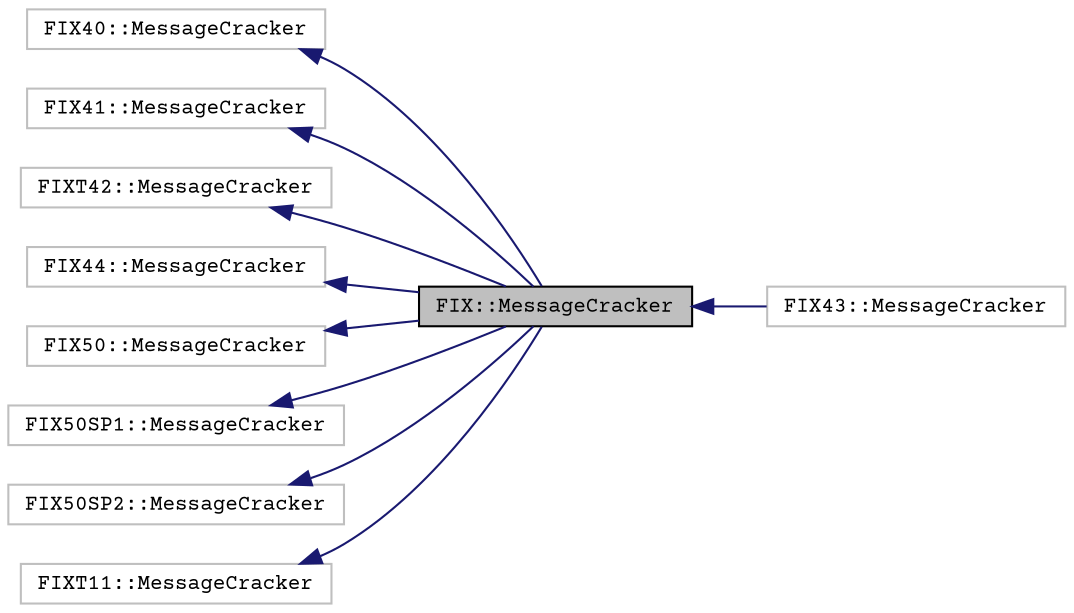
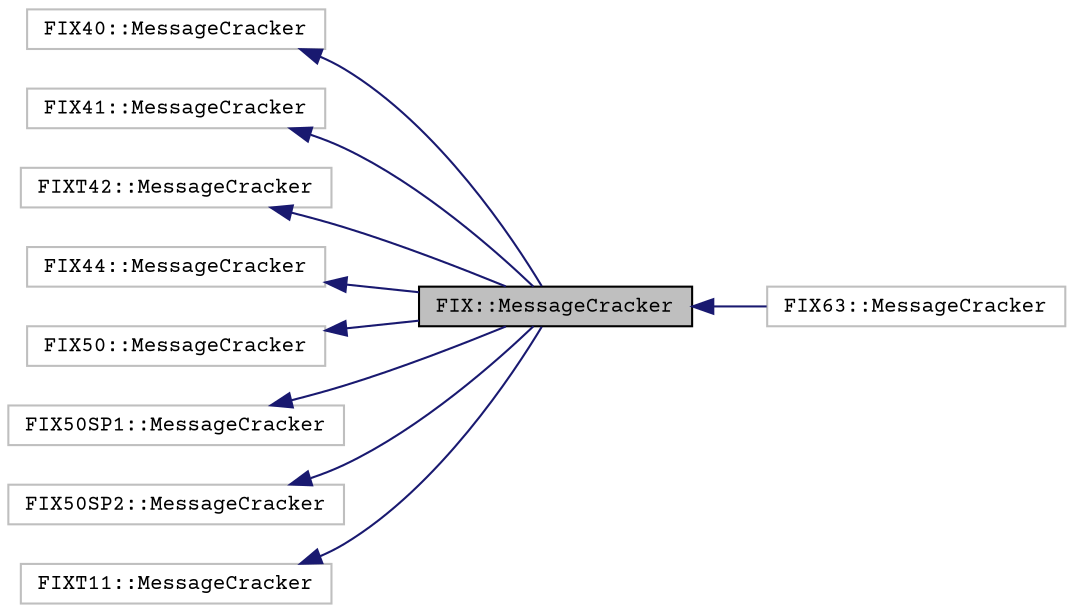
node "FIX43::MessageCracker": label "FIX43::MessageCracker" -> "FIX63::MessageCracker"
